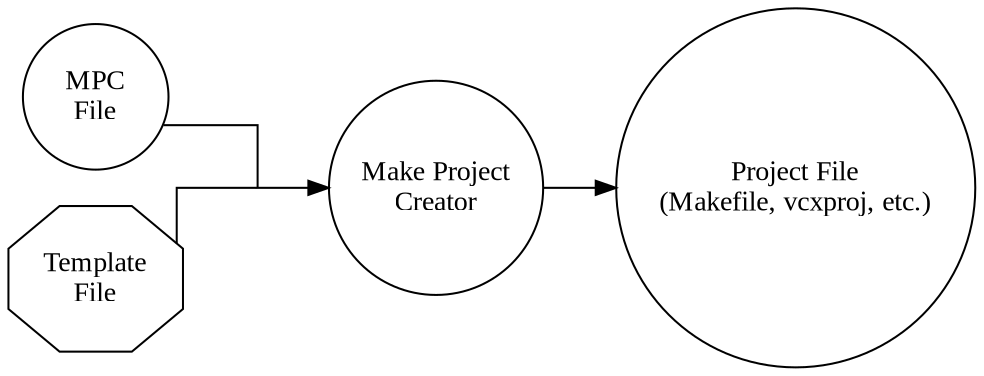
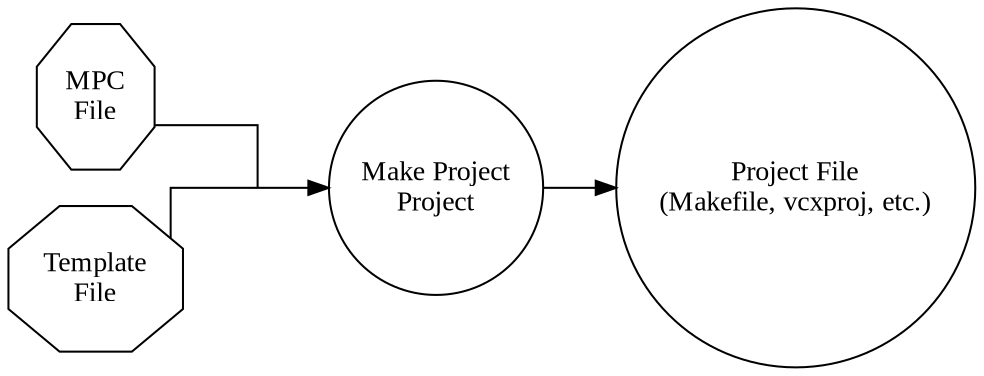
node "MPC File": shape circle -> octagon
node "Make Project Creator": label "Make Project Creator" -> "Make Project Project"
